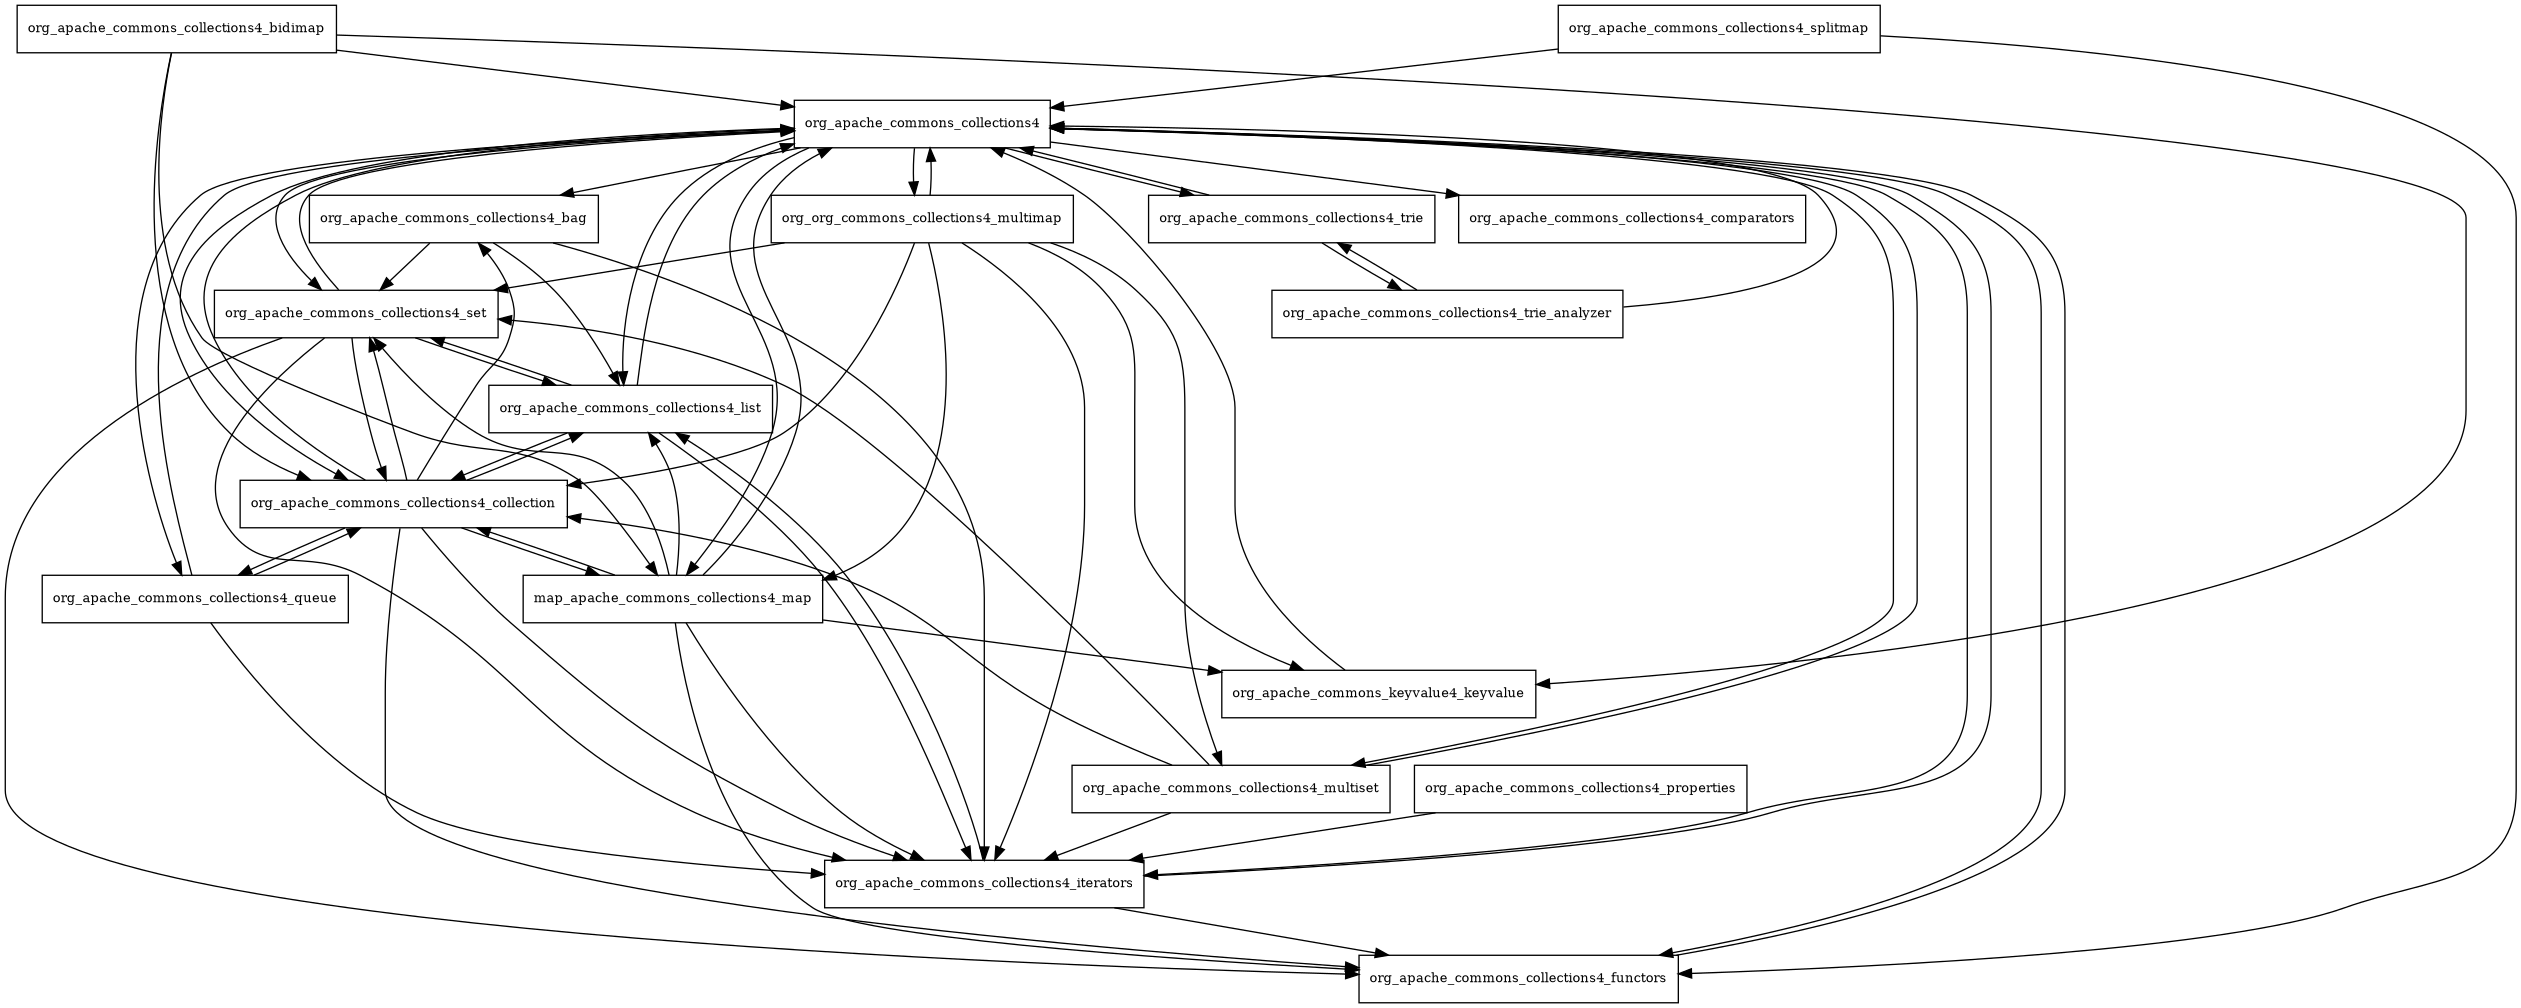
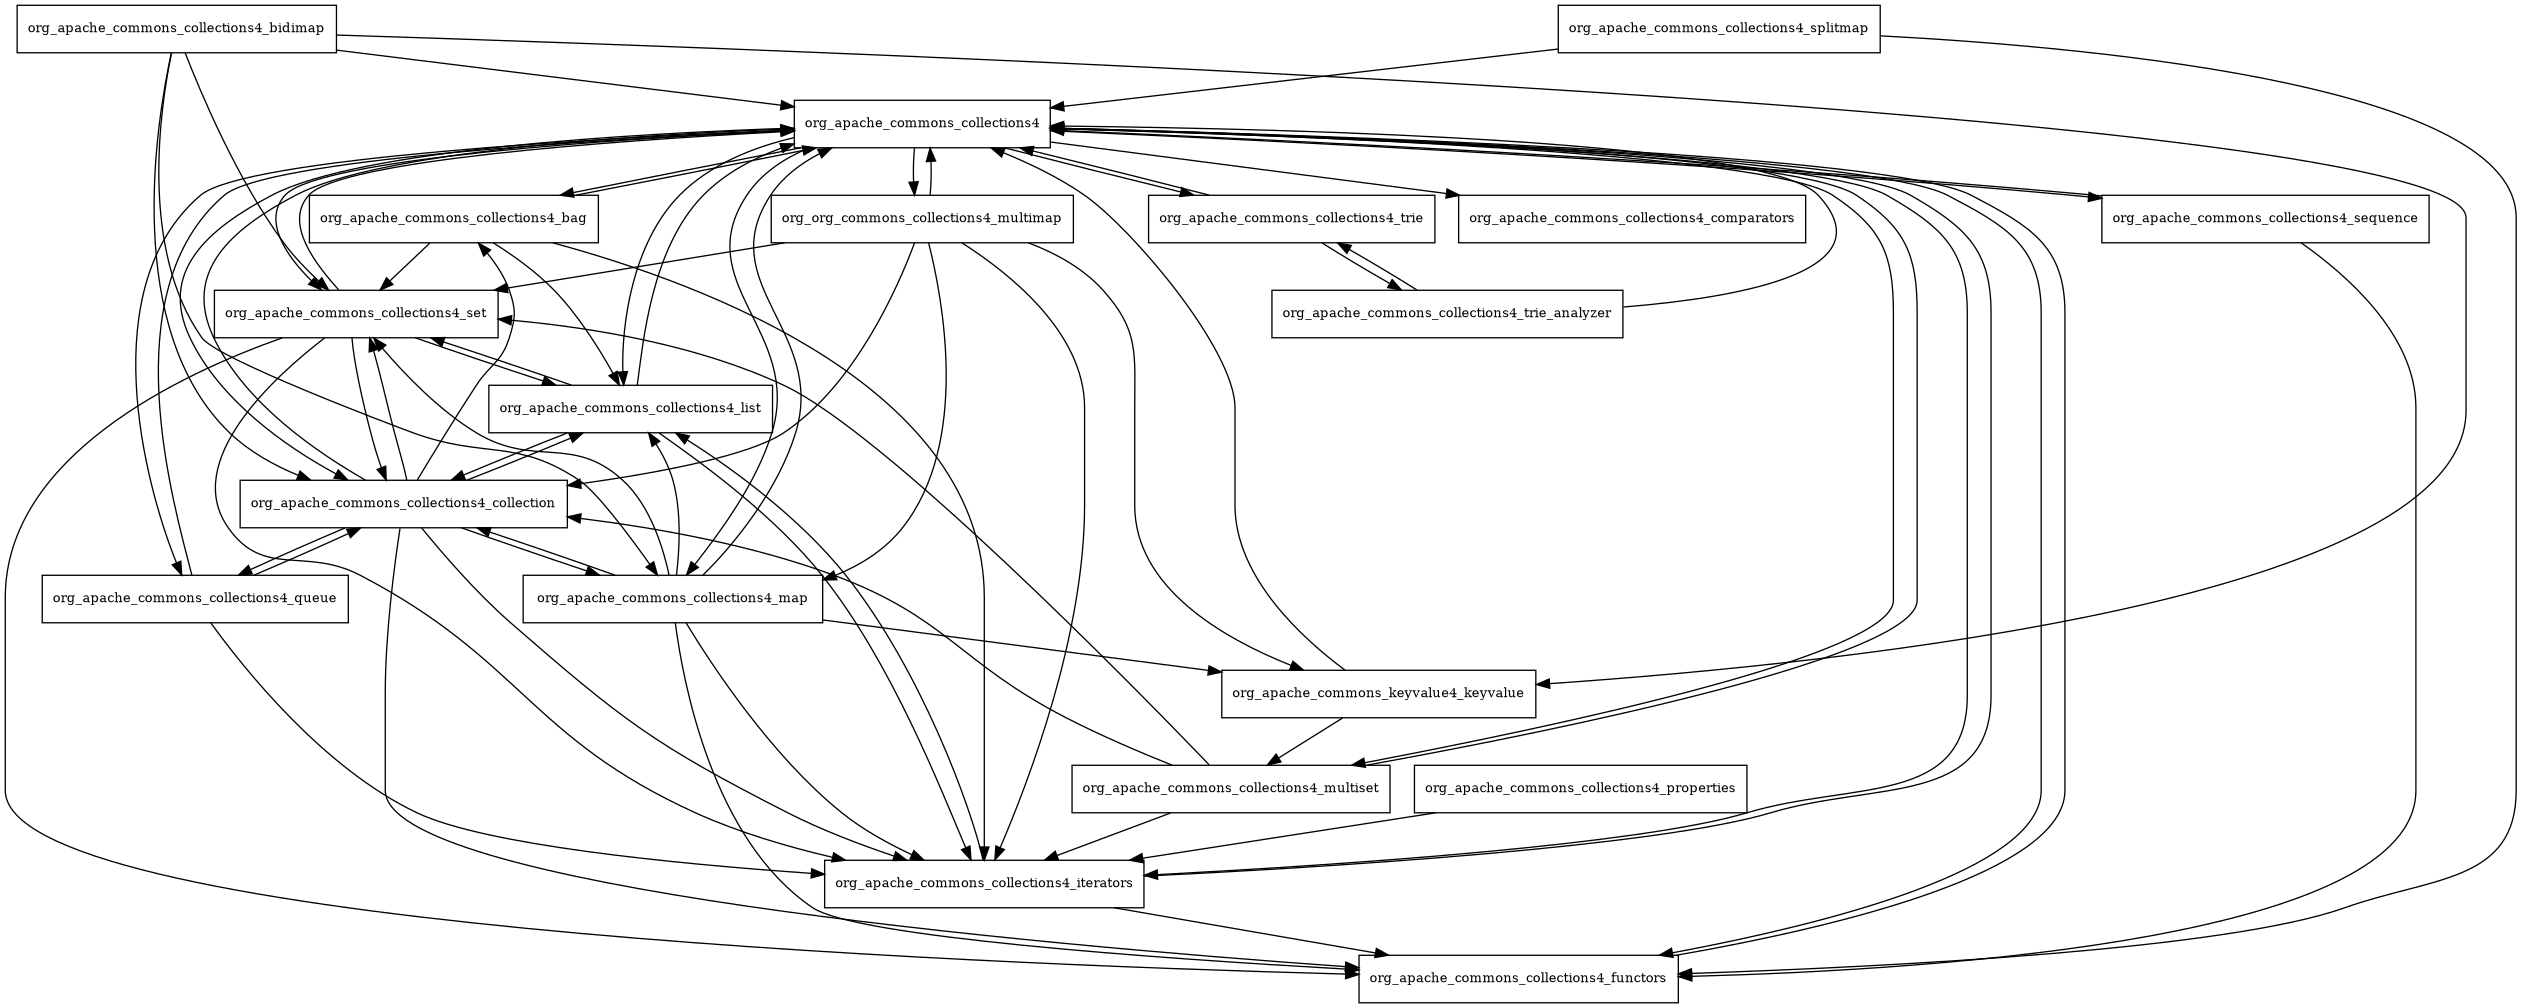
edge "org_apache_commons_collections4_bidimap" -> "org_apache_commons_collections4_set": added
edge "org_apache_commons_collections4_bag" -> "org_apache_commons_collections4": added
node "org_apache_commons_collections4_sequence": added
edge "org_org_commons_collections4_multimap" -> "org_apache_commons_collections4_multiset": now "org_apache_commons_keyvalue4_keyvalue" -> "org_apache_commons_collections4_multiset"
node "map_apache_commons_collections4_map": label "map_apache_commons_collections4_map" -> "org_apache_commons_collections4_map"
